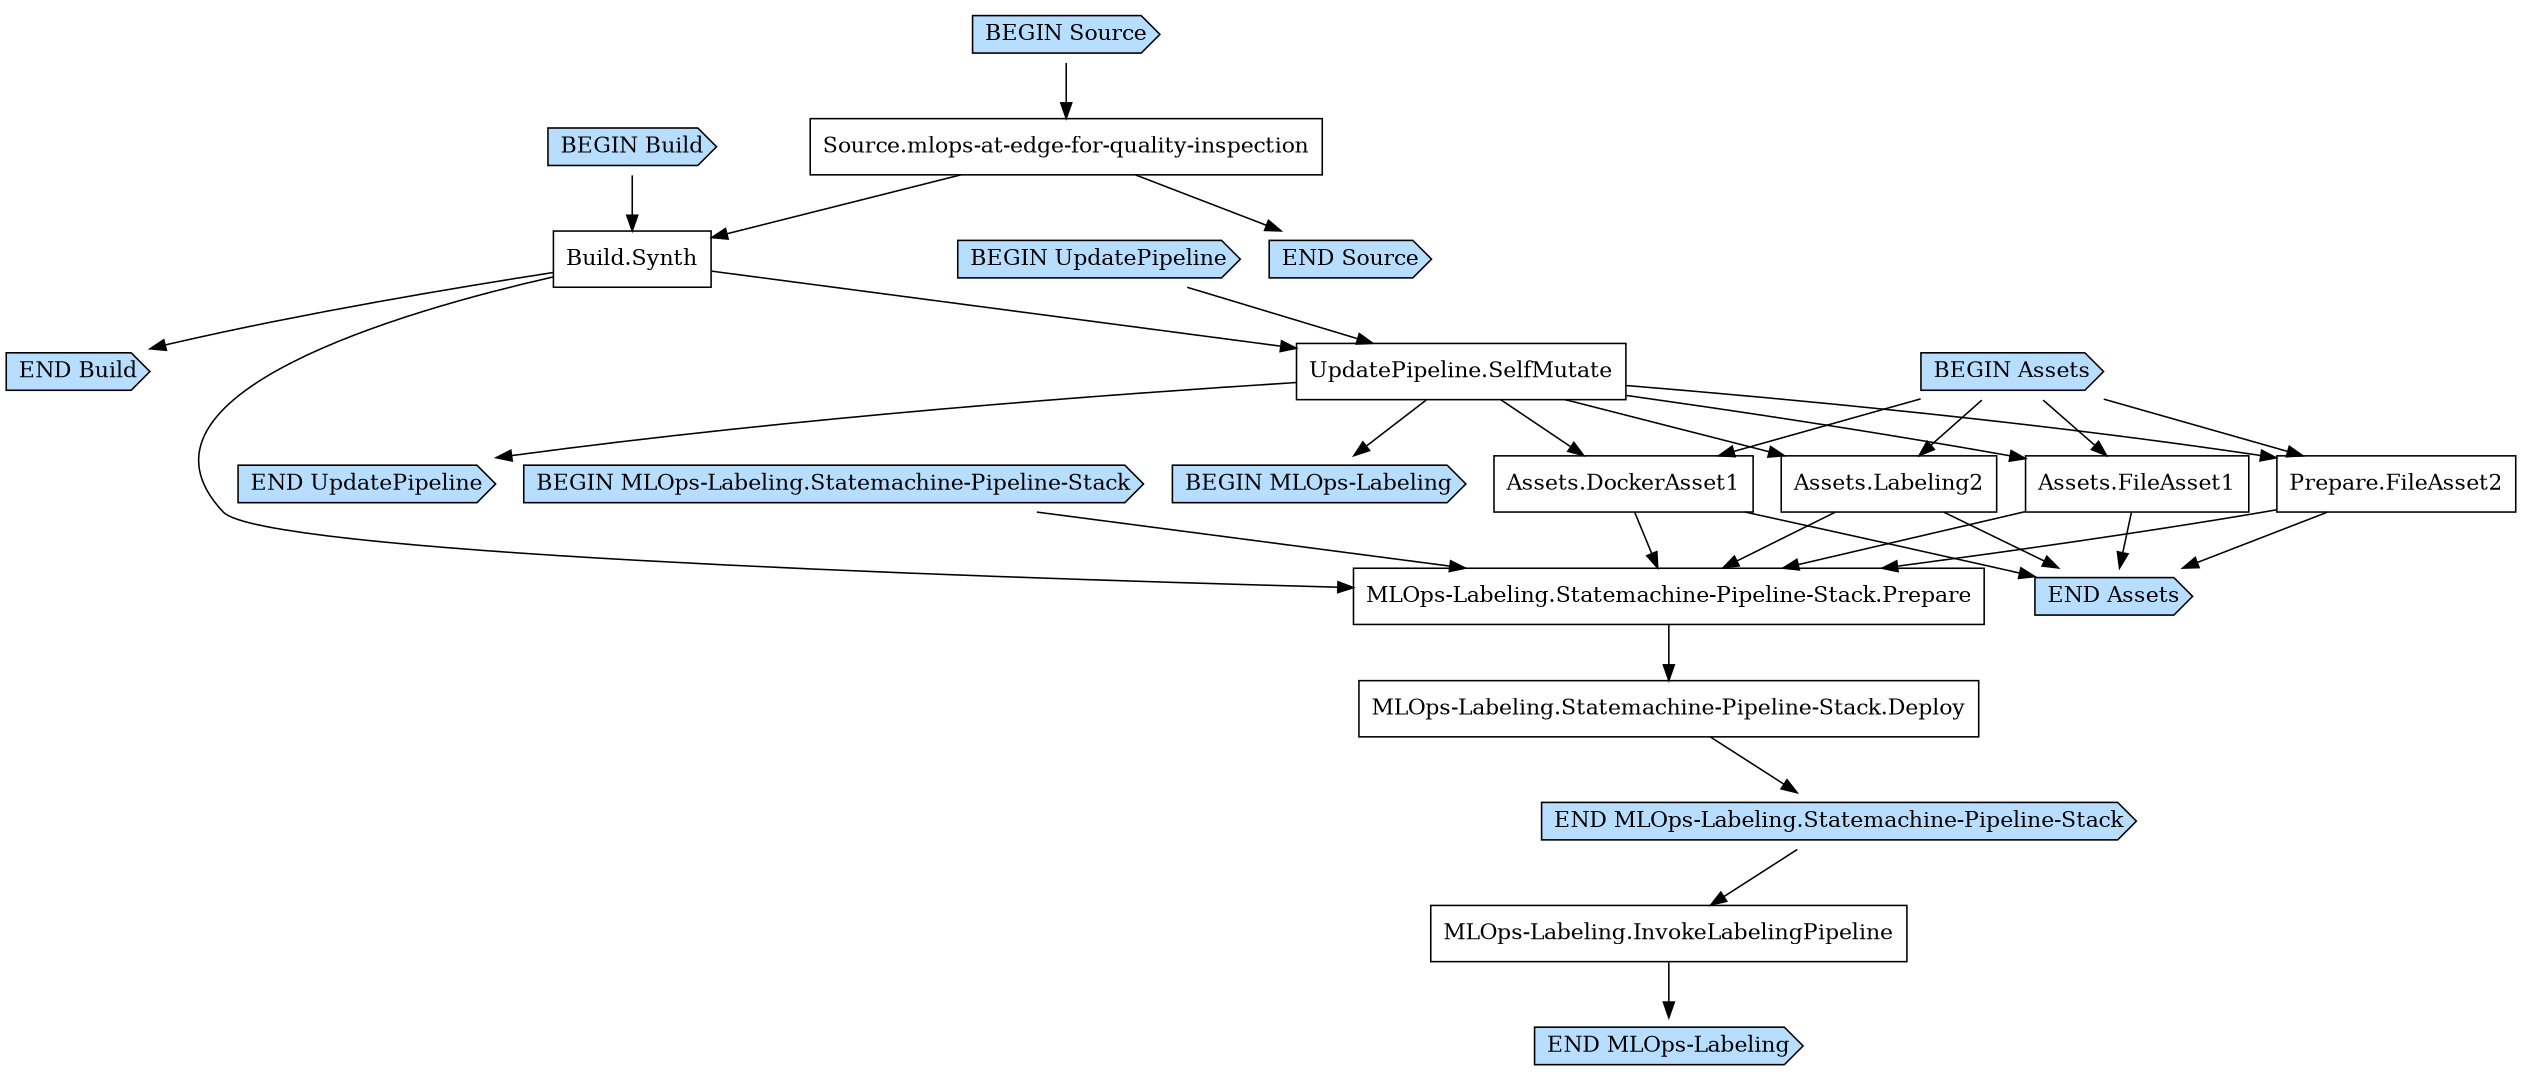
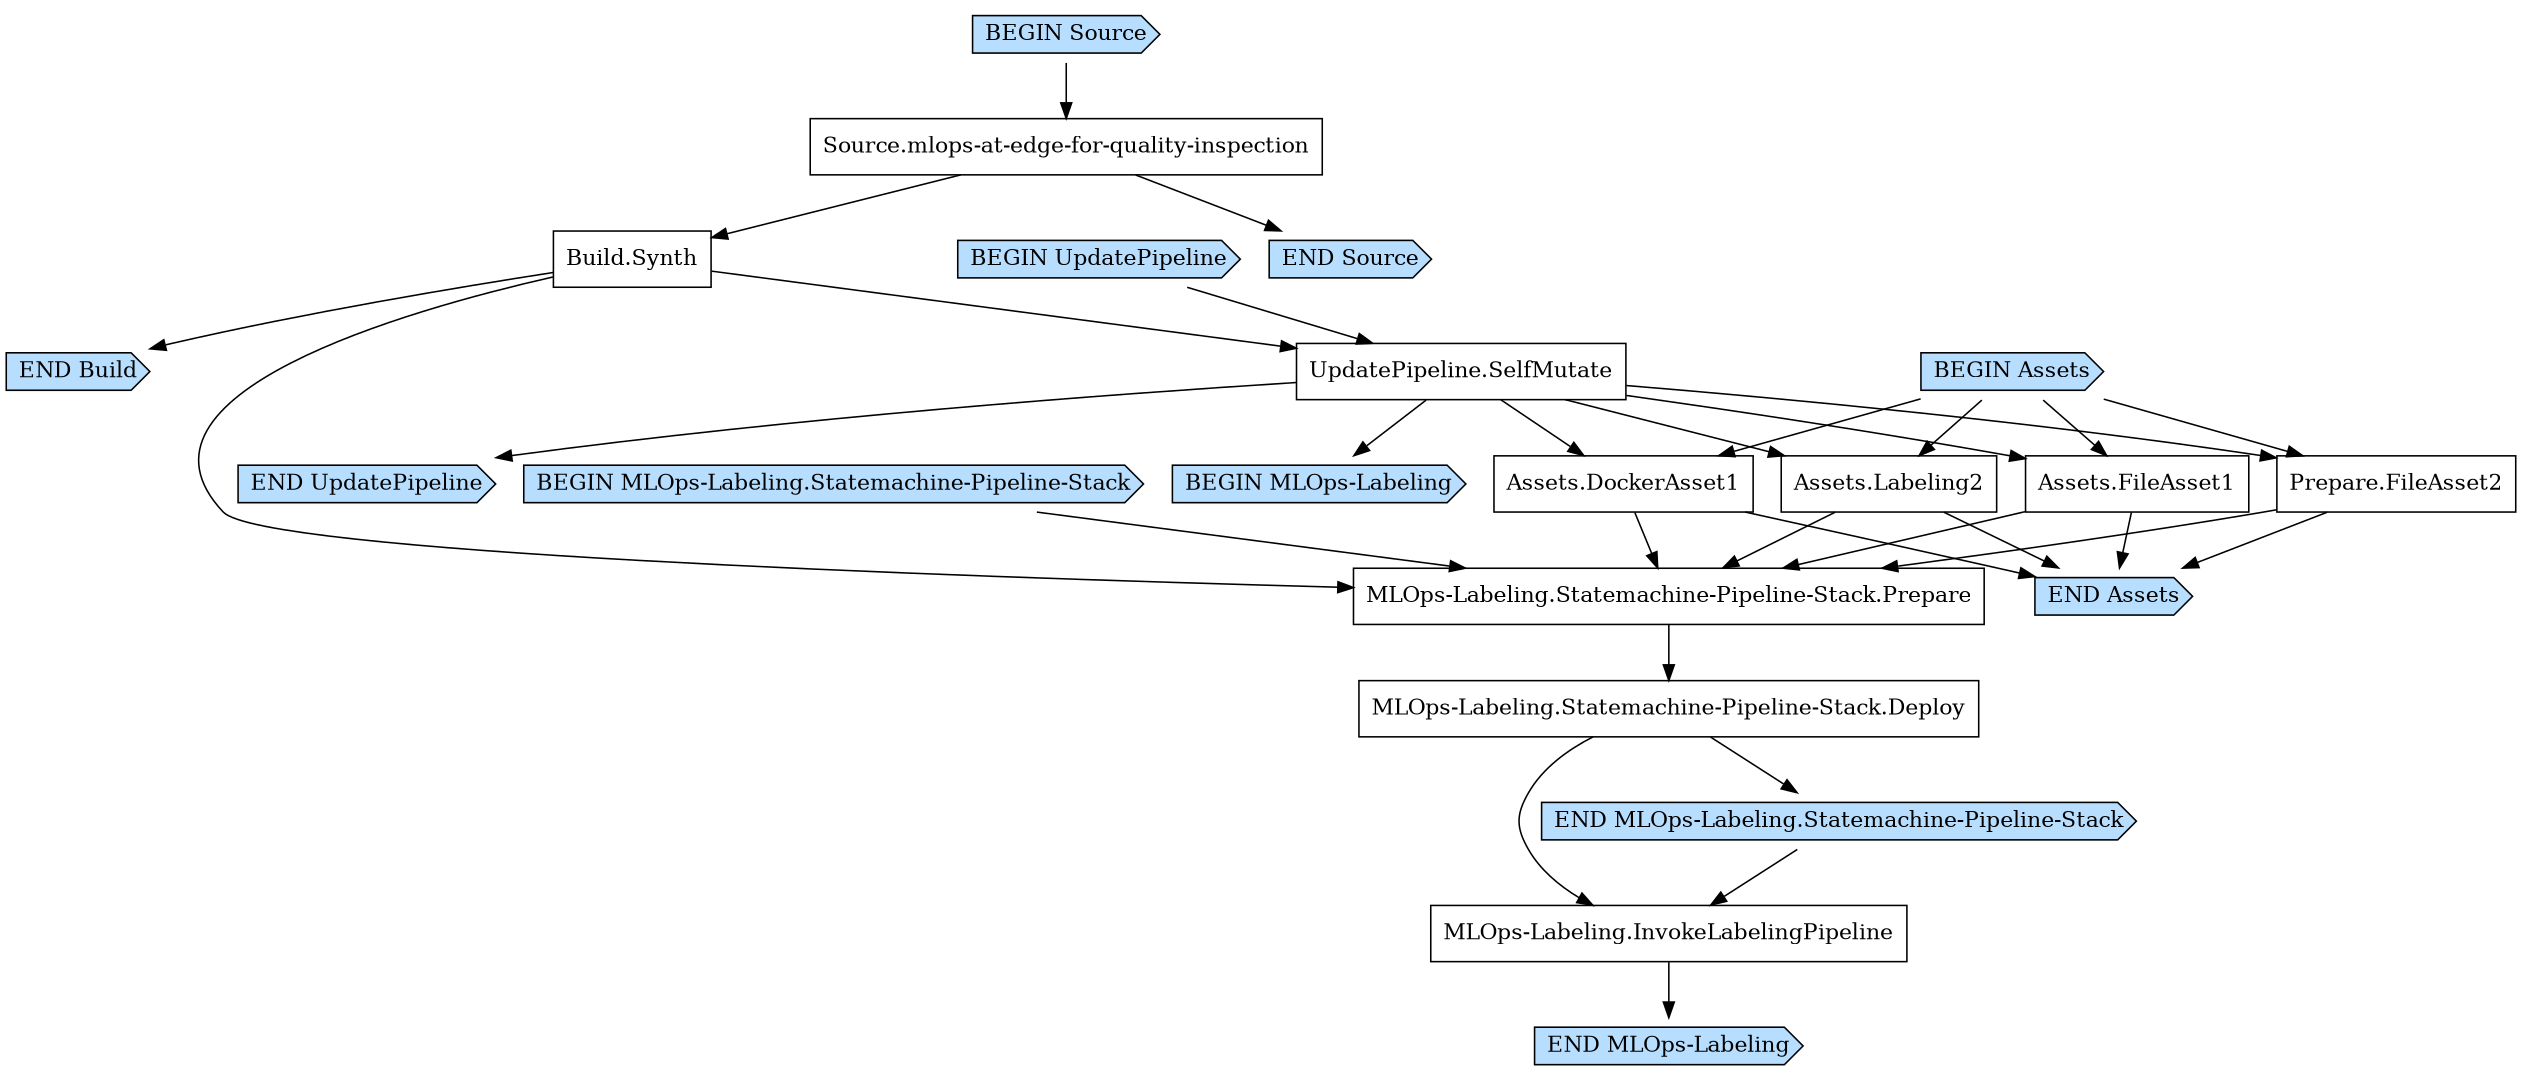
node "BEGIN Build": removed
edge "MLOps-Labeling.Statemachine-Pipeline-Stack.Deploy" -> "MLOps-Labeling.InvokeLabelingPipeline": added
